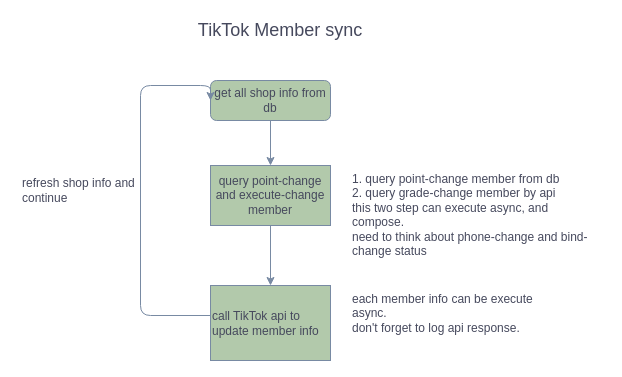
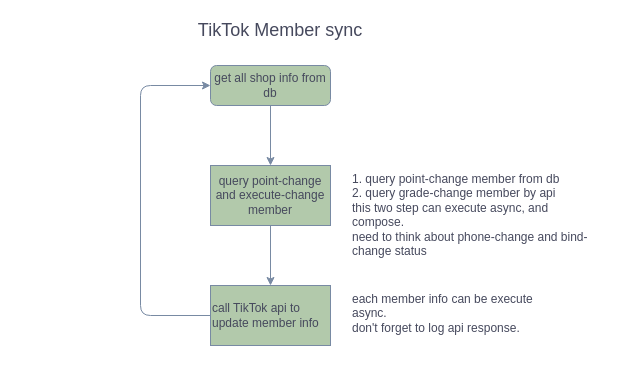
node "get all shop info from db": moved (271, 101) -> (271, 86)
node "refresh shop info and continue": removed
node "call TikTok api to update member info": size 120x75 -> 120x60
